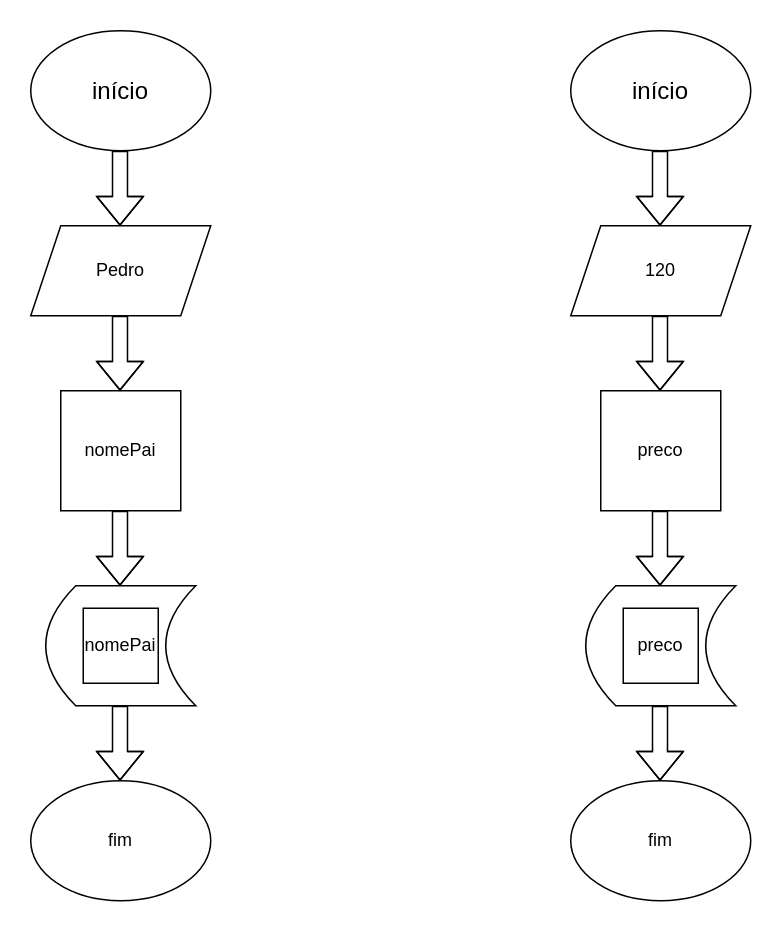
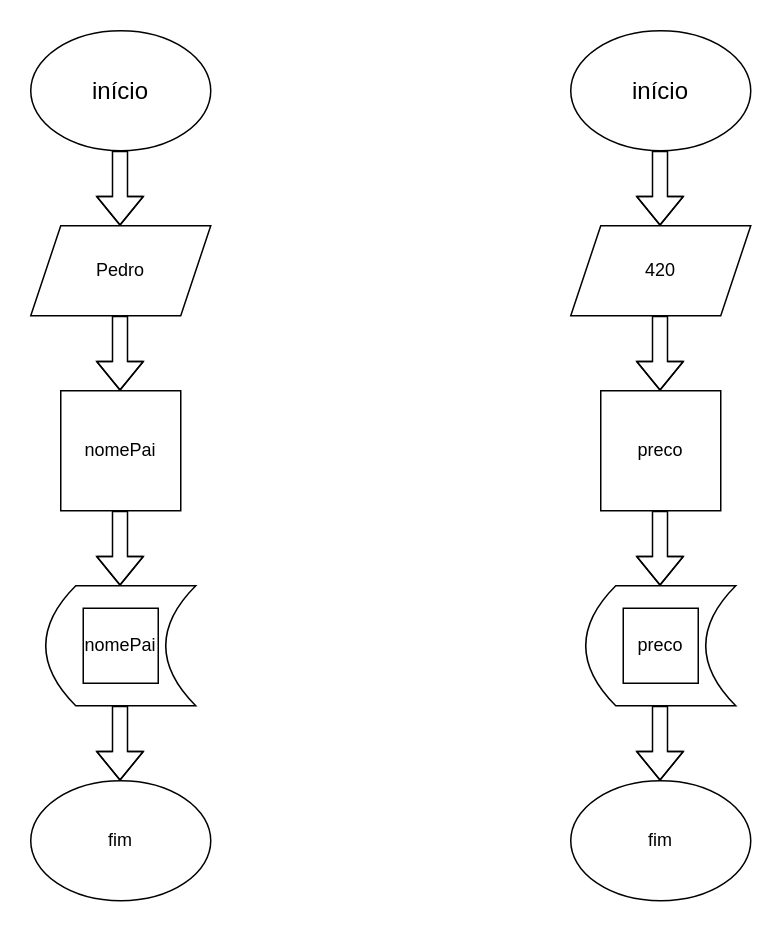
node "120": label "120" -> "420"
